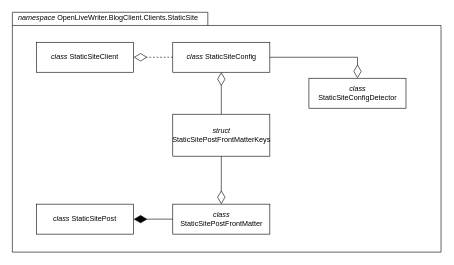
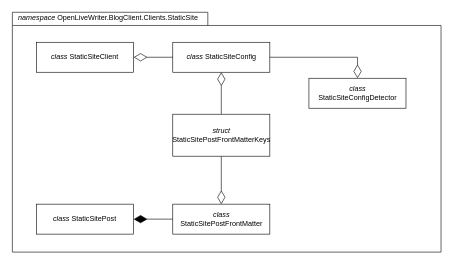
edge "class StaticSiteConfig" -> "class StaticSiteClient": style dashed -> solid
